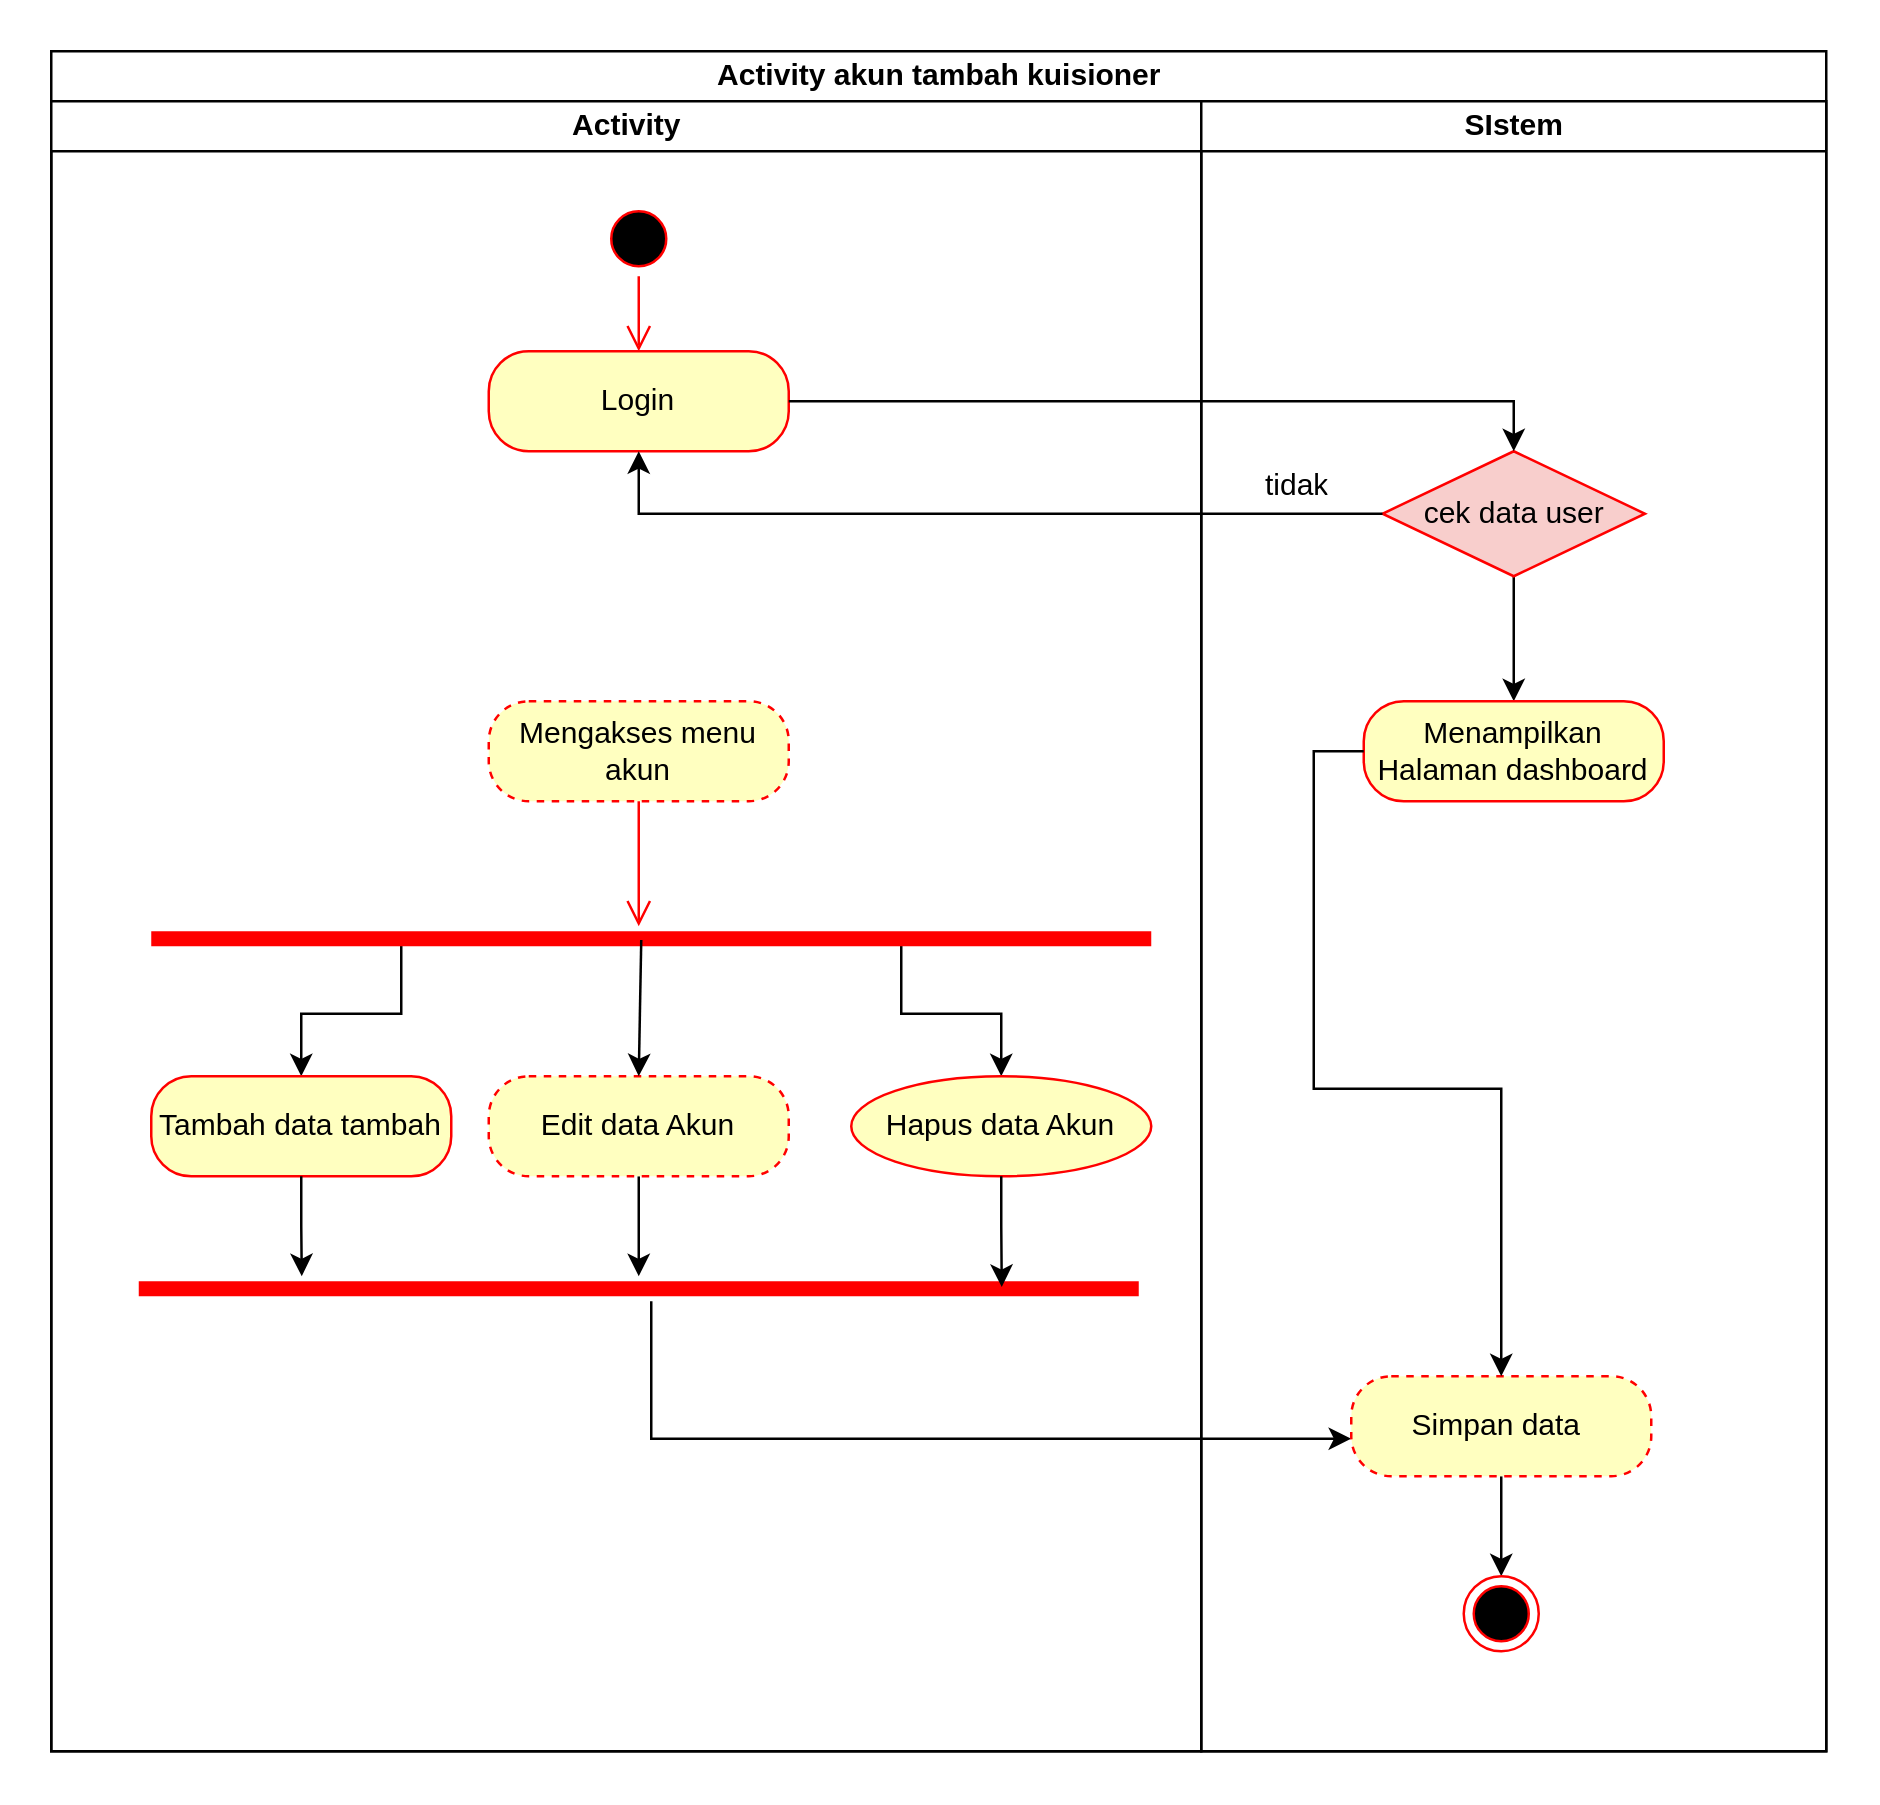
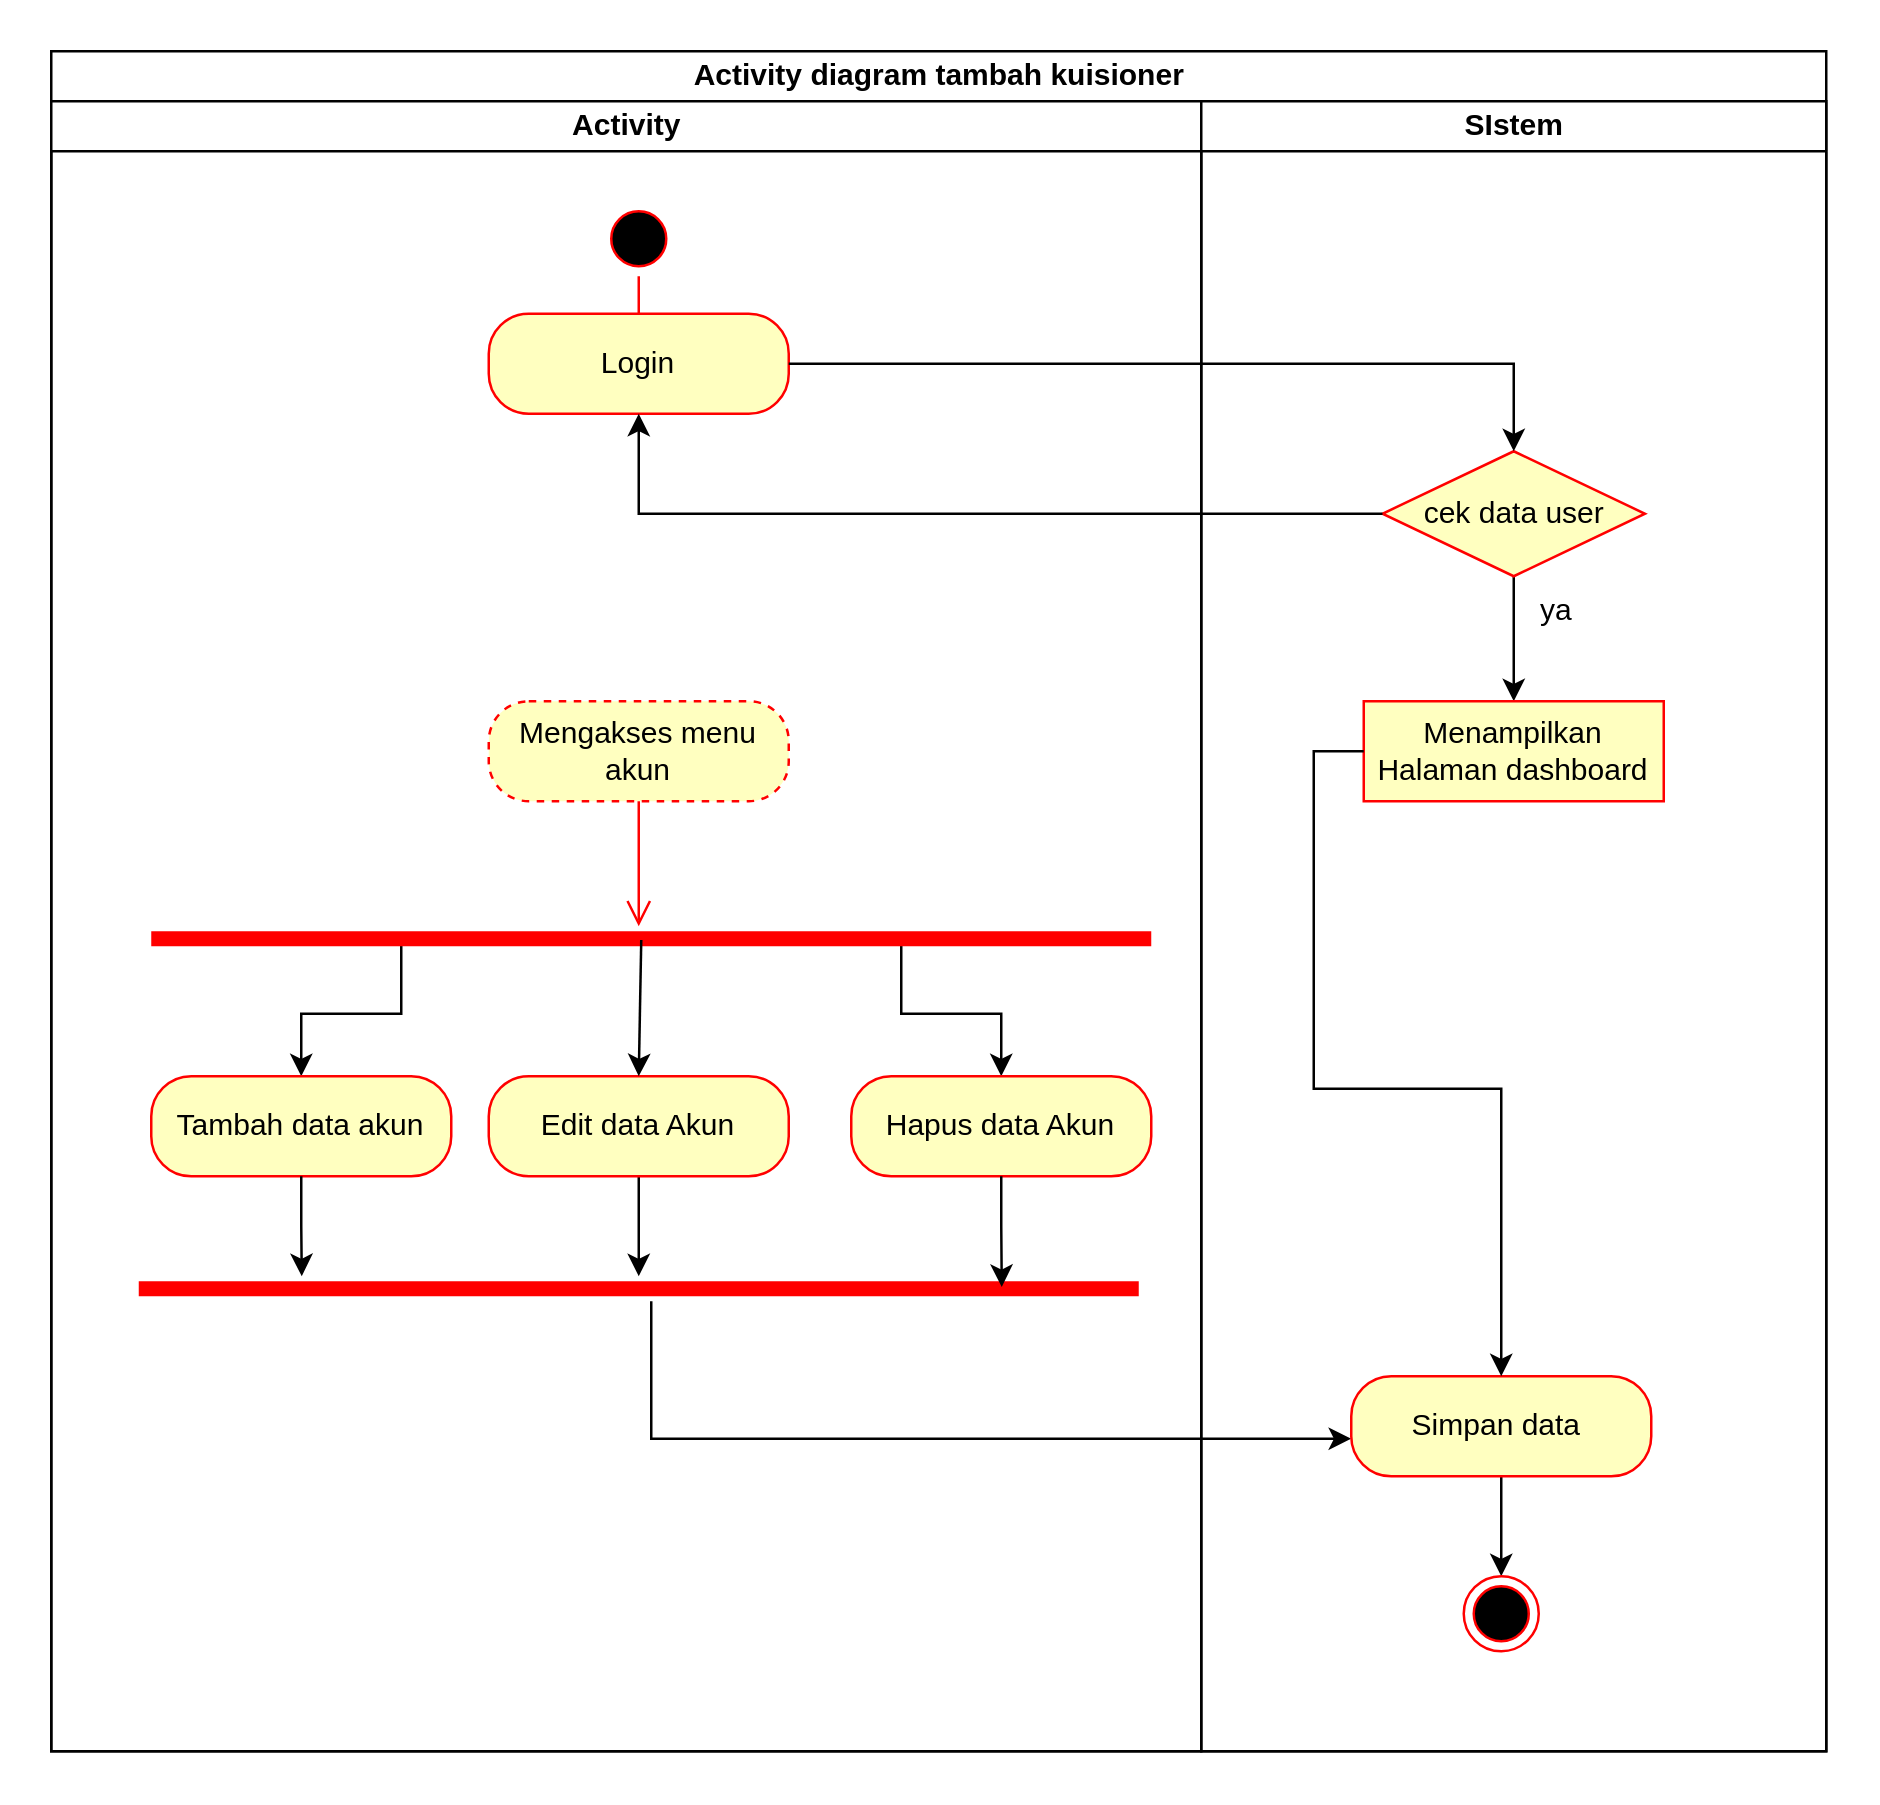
node "Activity akun tambah kuisioner": label "Activity akun tambah kuisioner" -> "Activity diagram tambah kuisioner"
node "Login": moved (639, 401) -> (639, 364)
node "tidak": removed
node "cek data user": fillcolor #f8cecc -> #ffffc0
node "ya": added
node "Menampilkan Halaman dashboard": shape rounded rectangle -> rectangle
node "Tambah data tambah": label "Tambah data tambah" -> "Tambah data akun"
node "Edit data Akun": style dashed -> solid
node "Hapus data Akun": shape ellipse -> rounded rectangle
node "Simpan data": style dashed -> solid
